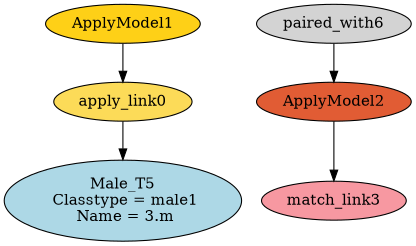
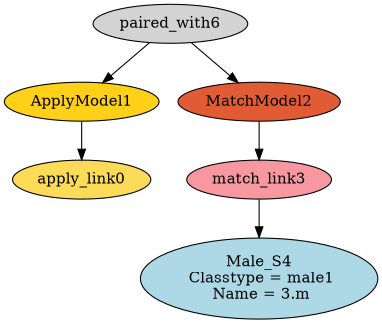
edge "paired_with6" -> "ApplyModel1": added
node "ApplyModel2": label "ApplyModel2" -> "MatchModel2"
node "Male_T5 Classtype = male1 Name = 3.m": removed
node "Male_S4 Classtype = male1 Name = 3.m": added
